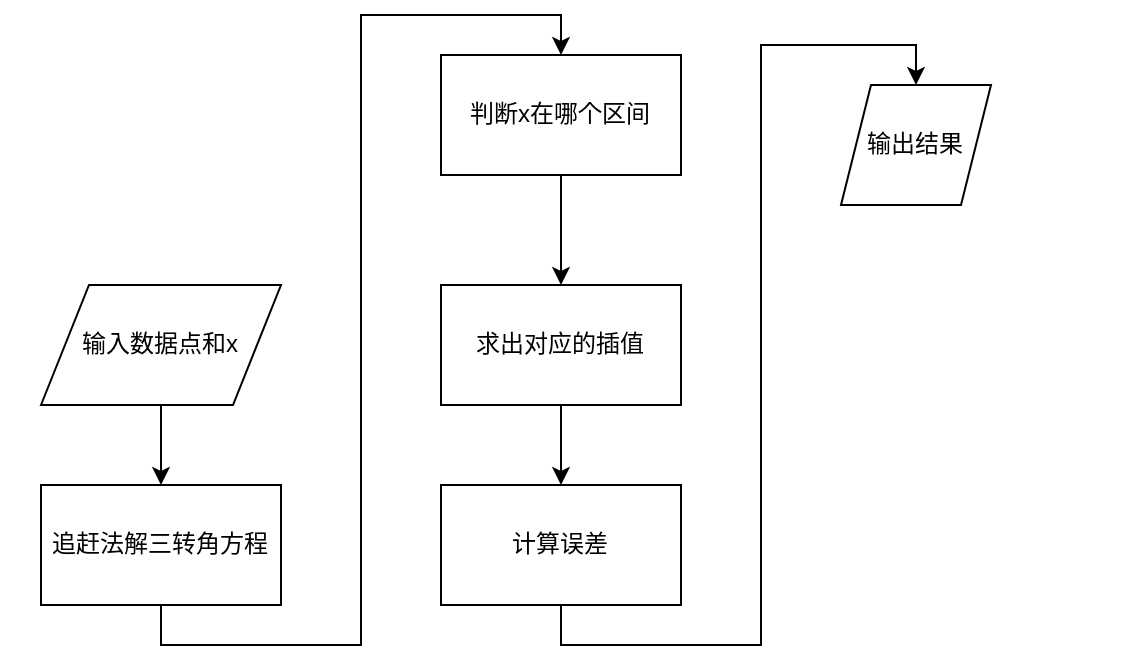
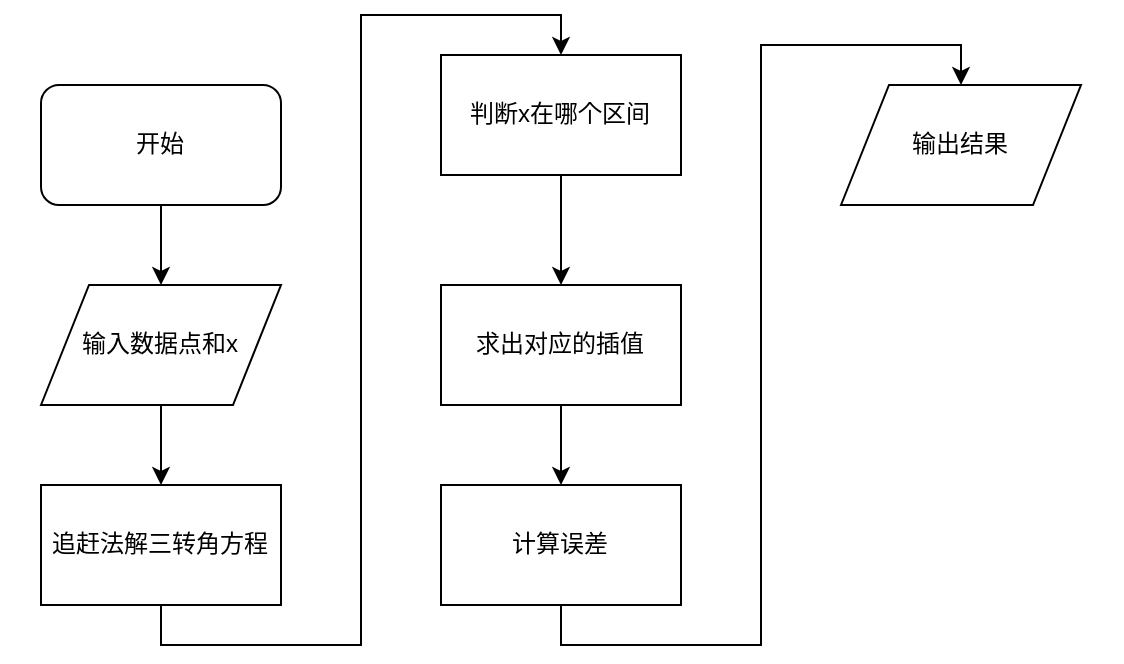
node "开始": added
node "输出结果": size 150x120 -> 240x120
edge "开始" -> "输入数据点和x": added
